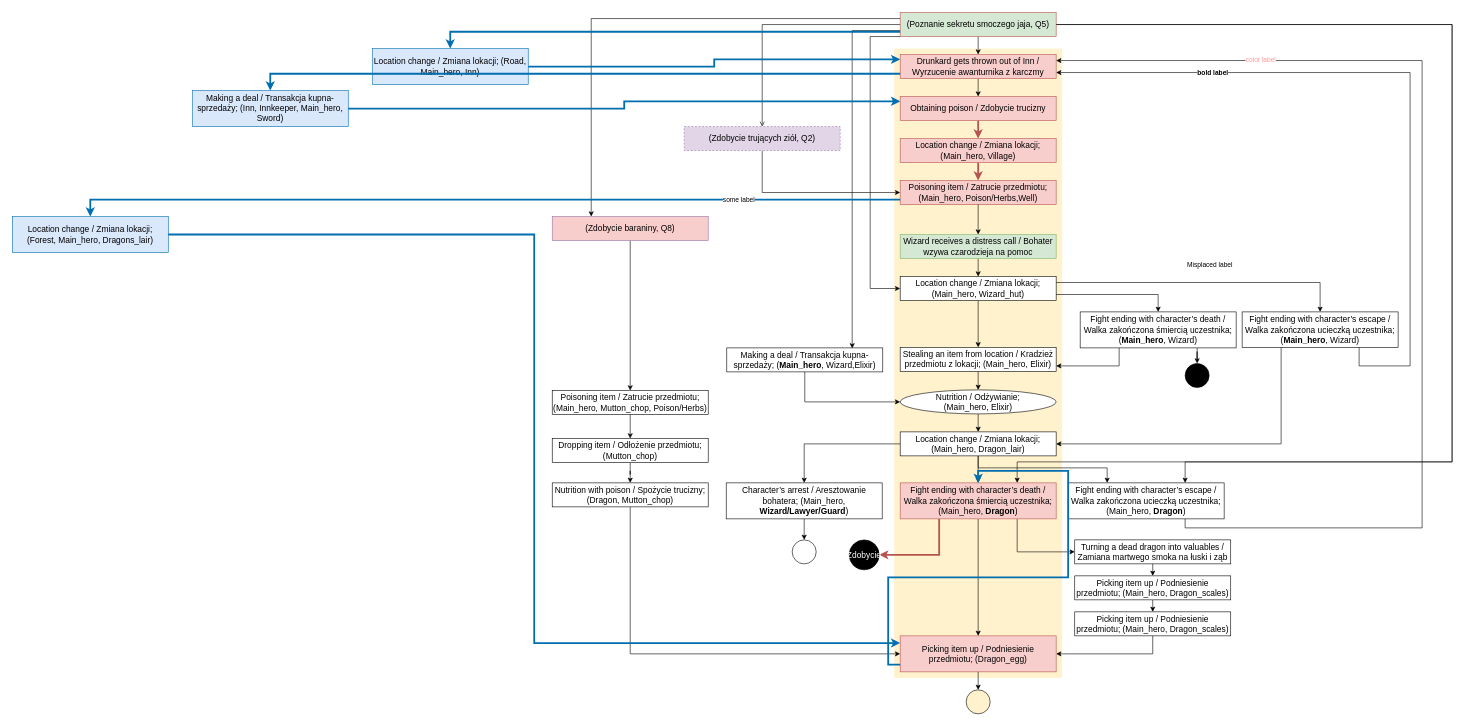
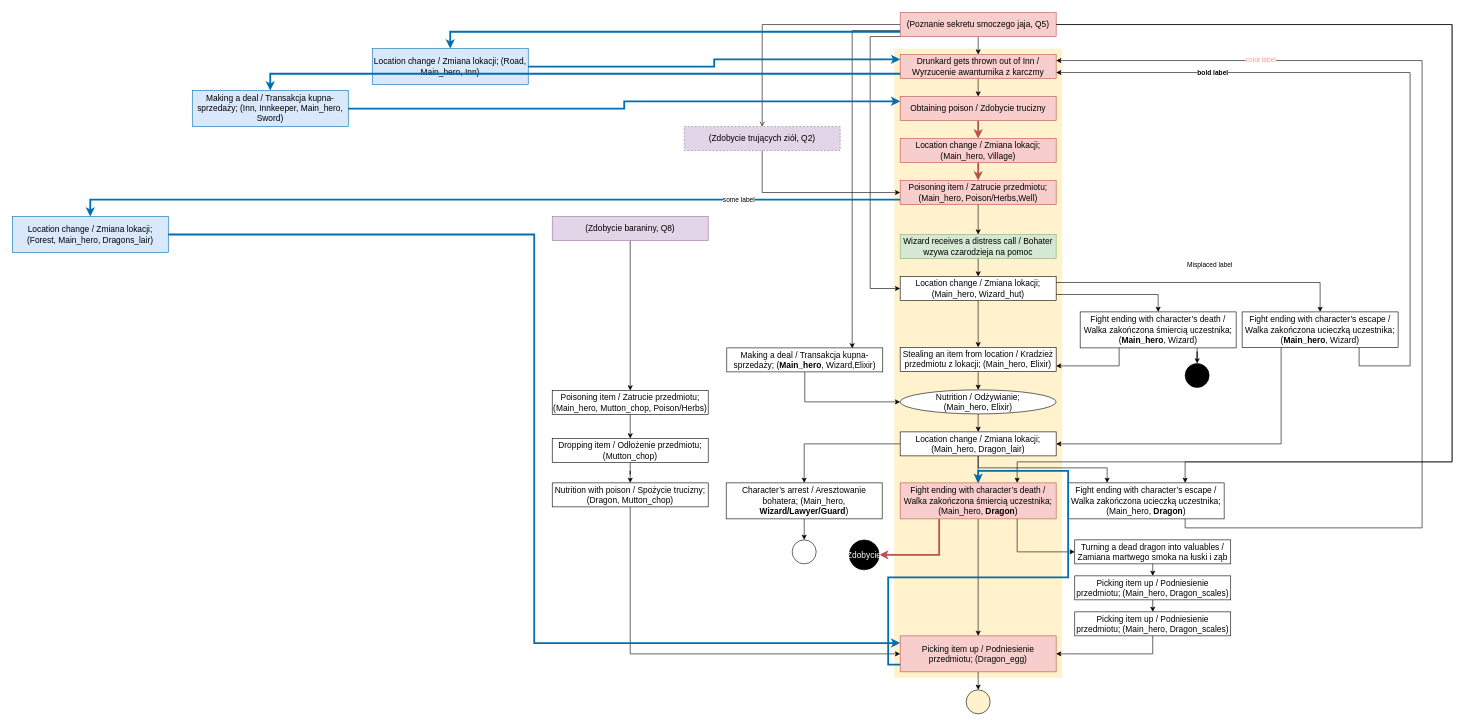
edge "(Poznanie sekretu smoczego jaja, Q5)" -> "(Zdobycie baraniny, Q8)": removed
node "(Poznanie sekretu smoczego jaja, Q5)": fillcolor #d5e8d4 -> #f8cecc
node "(Zdobycie baraniny, Q8)": fillcolor #f8cecc -> #e1d5e7
